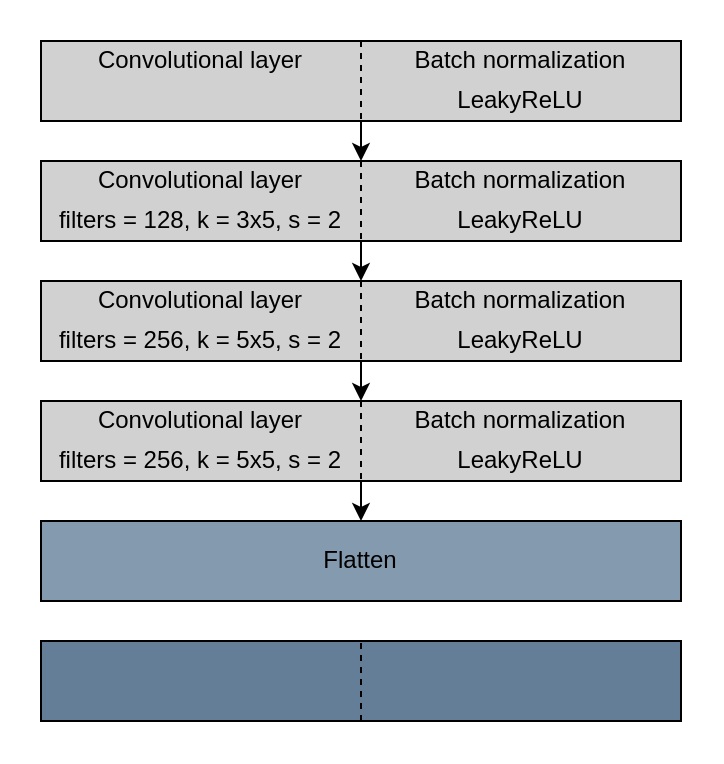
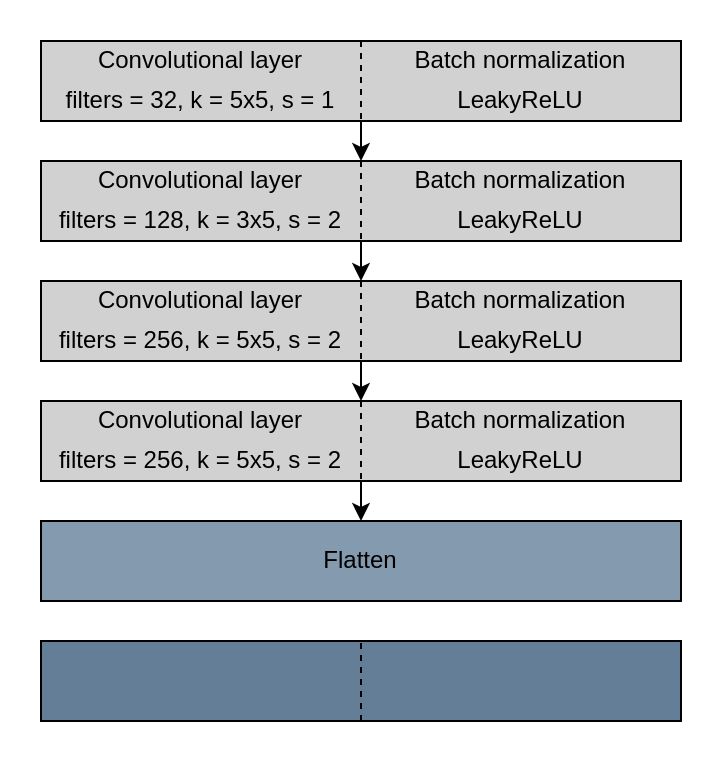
node "filters = 32, k = 5x5, s = 1": added
